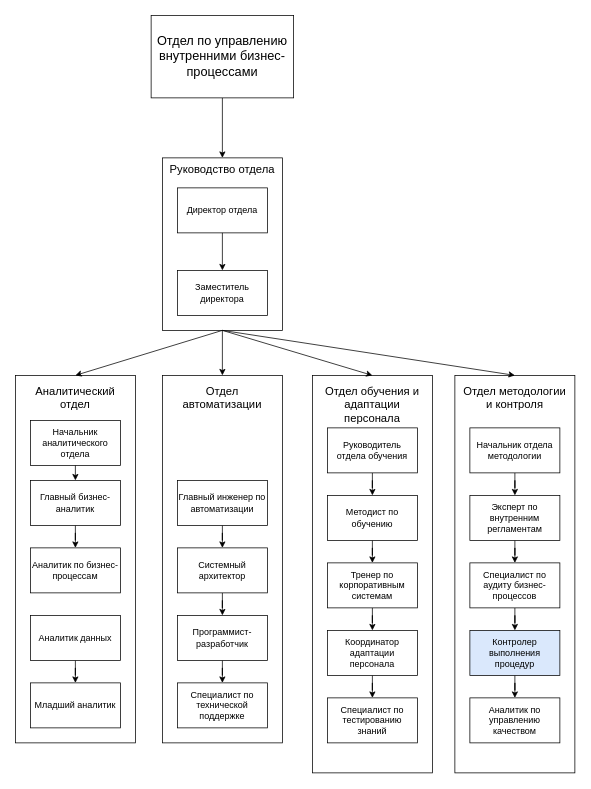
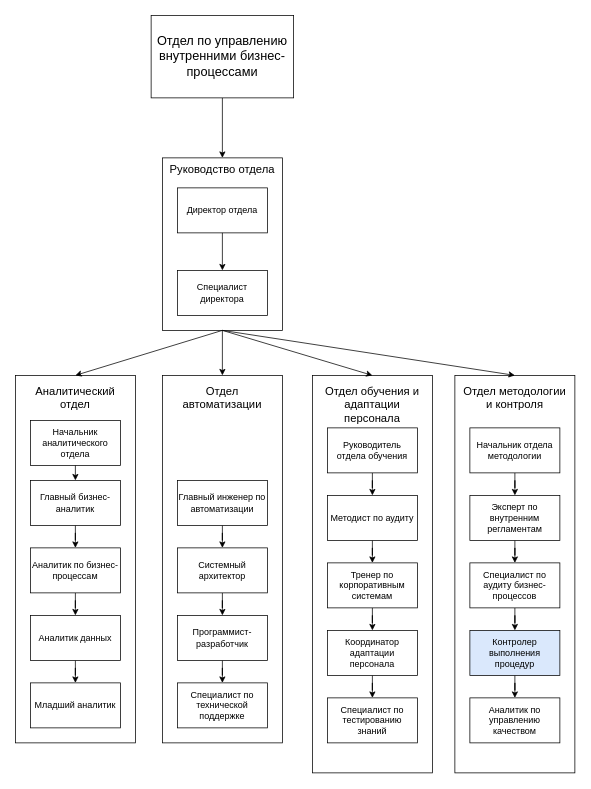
node "Заместитель директора": label "Заместитель директора" -> "Специалист директора"
node "Методист по обучению": label "Методист по обучению" -> "Методист по аудиту"
edge "Аналитик по бизнес-процессам" -> "Аналитик данных": added
